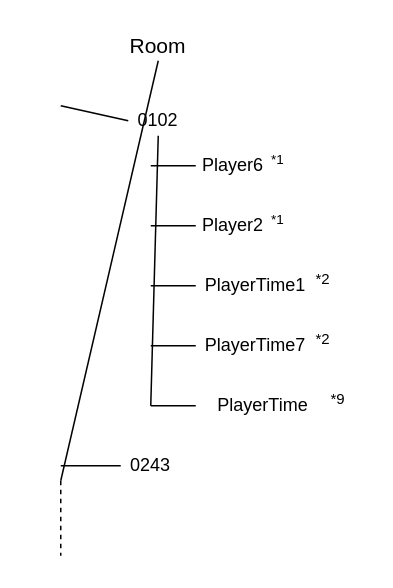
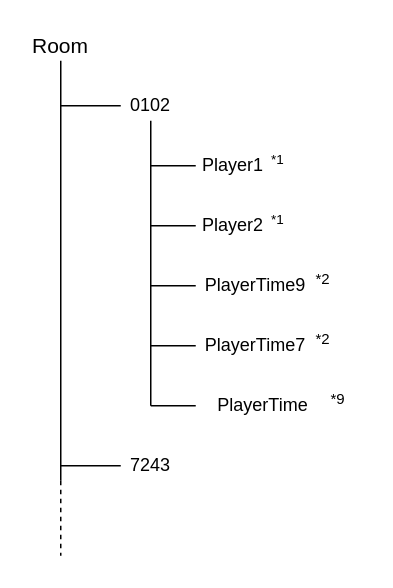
node "Room": moved (158, 46) -> (61, 46)
node "0102": moved (158, 121) -> (151, 106)
node "Player6": label "Player6" -> "Player1"
node "PlayerTime1": label "PlayerTime1" -> "PlayerTime9"
node "0243": label "0243" -> "7243"
